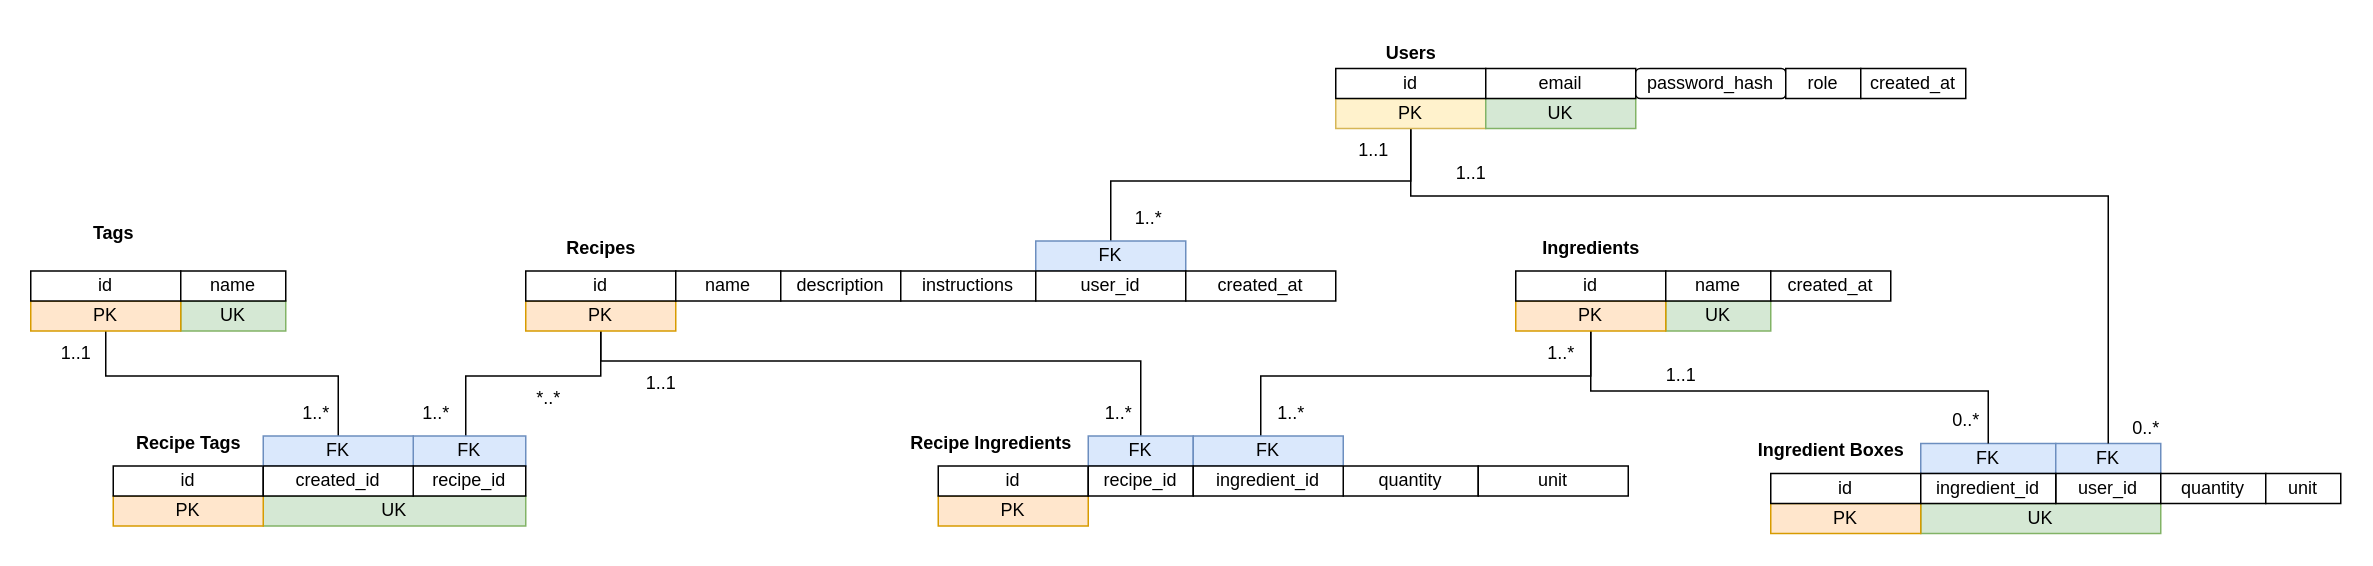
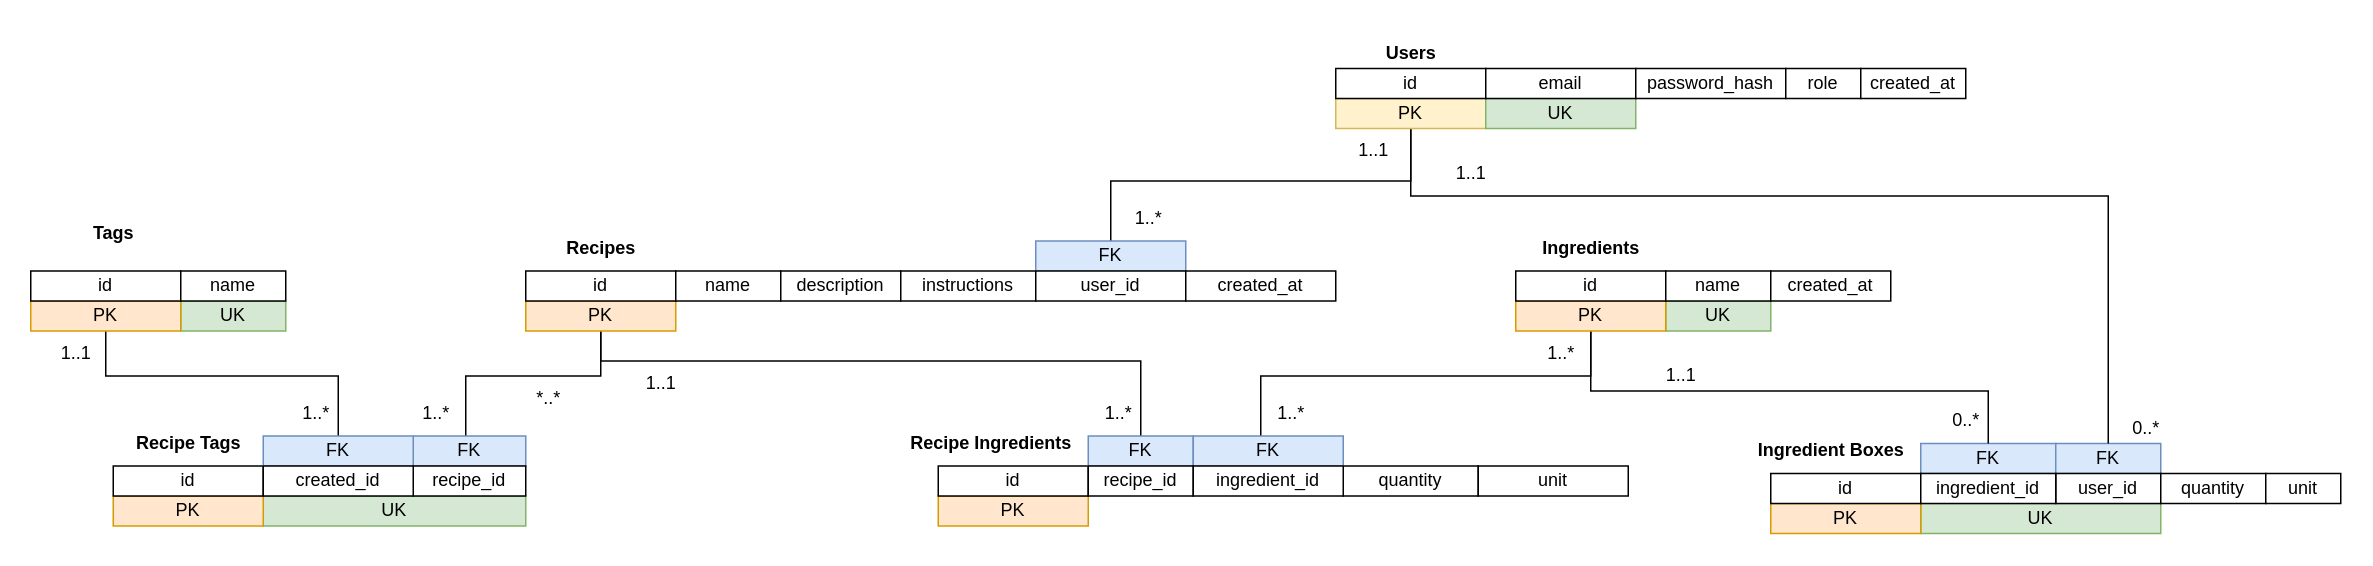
node "password_hash": shape rounded rectangle -> rectangle
